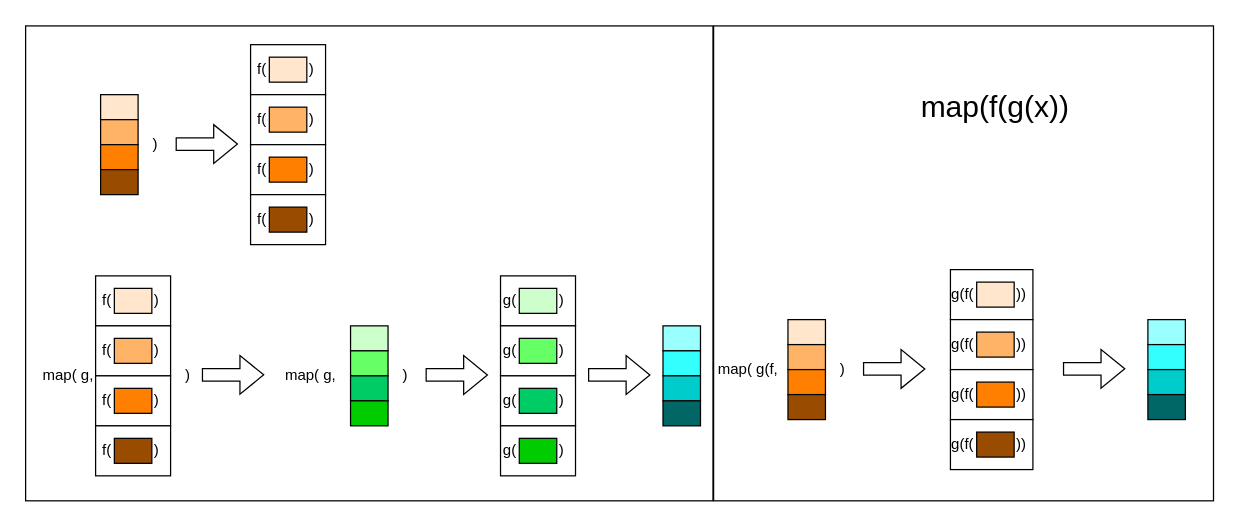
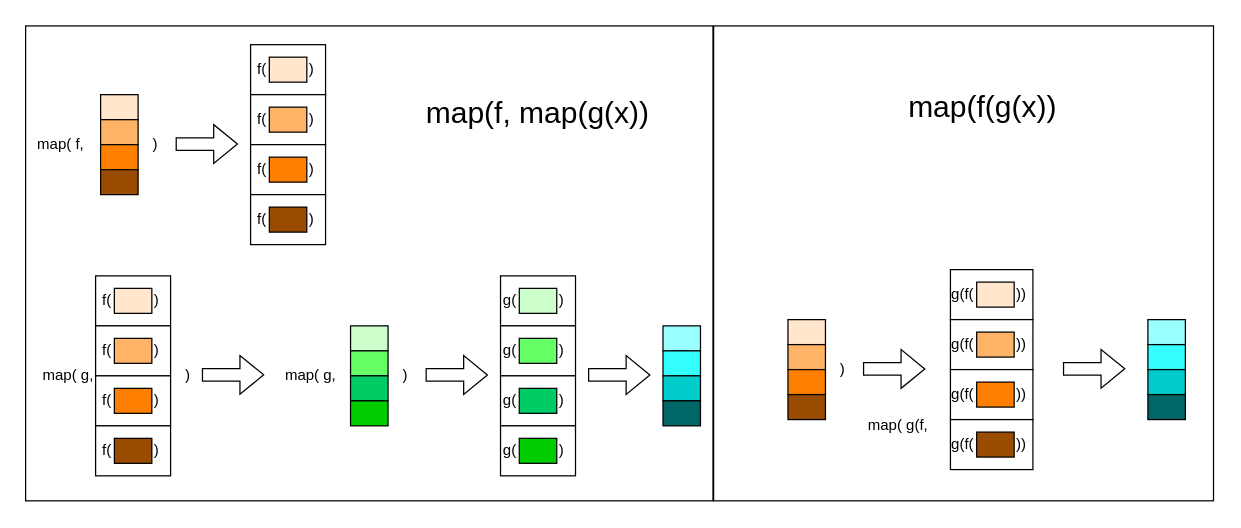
node "map(f(g(x))": moved (996, 107) -> (983, 107)
node "map(f, map(g(x))": added
node "map( f,": added
node "map( g(f,": moved (751, 369) -> (901, 426)
